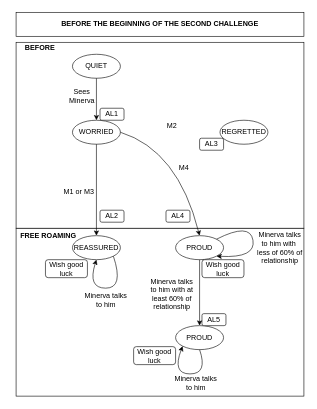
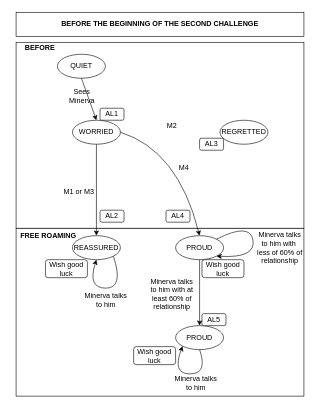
node "QUIET": moved (96, 66) -> (81, 66)
